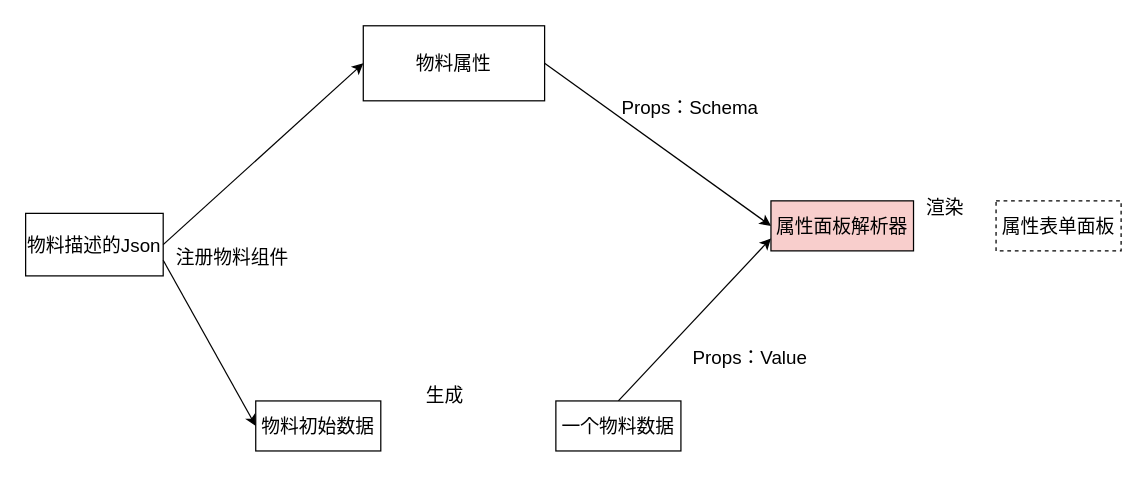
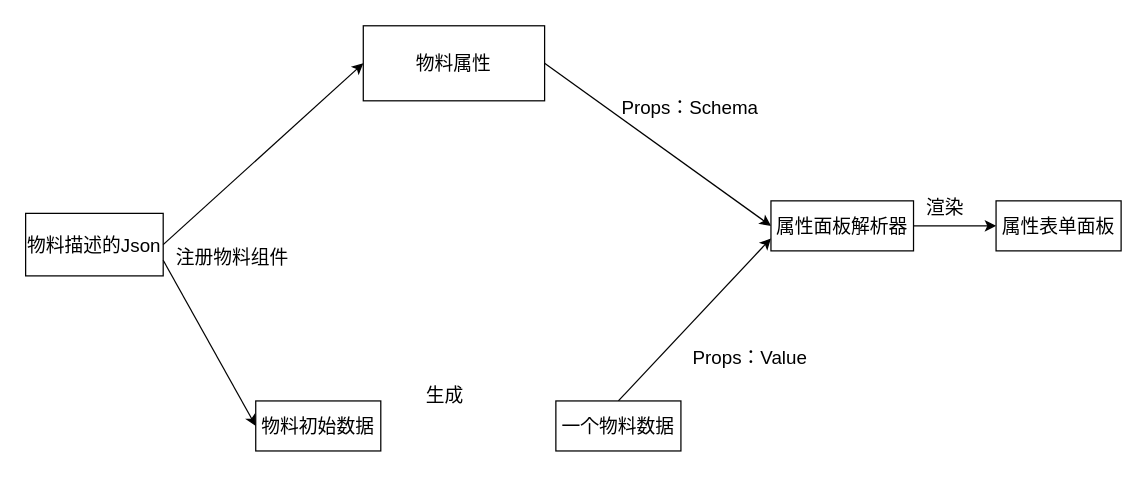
node "属性面板解析器": fillcolor #f8cecc -> #ffffff
edge "属性面板解析器" -> "属性表单面板": added
node "属性表单面板": style dashed -> solid
